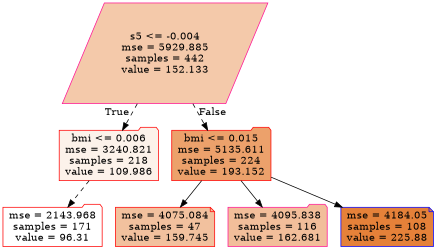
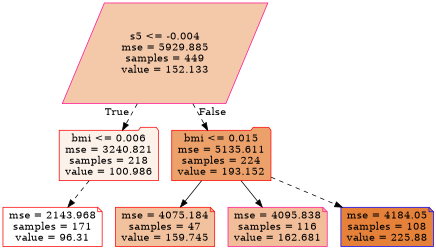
node "s5 <= -0.004 mse = 5929.885 samples = 442 value = 152.133": label "s5 <= -0.004 mse = 5929.885 samples = 442 value = 152.133" -> "s5 <= -0.004 mse = 5929.885 samples = 449 value = 152.133"
node "bmi <= 0.006 mse = 3240.821 samples = 218 value = 109.986": label "bmi <= 0.006 mse = 3240.821 samples = 218 value = 109.986" -> "bmi <= 0.006 mse = 3240.821 samples = 218 value = 100.986"
edge "bmi <= 0.015 mse = 5135.611 samples = 224 value = 193.152" -> "mse = 4184.05 samples = 108 value = 225.88": style solid -> dashed
node "mse = 2143.968 samples = 171 value = 96.31": shape folder -> note
node "mse = 4075.084 samples = 47 value = 159.745": label "mse = 4075.084 samples = 47 value = 159.745" -> "mse = 4075.184 samples = 47 value = 159.745"
node "mse = 4095.838 samples = 116 value = 162.681": shape folder -> note
